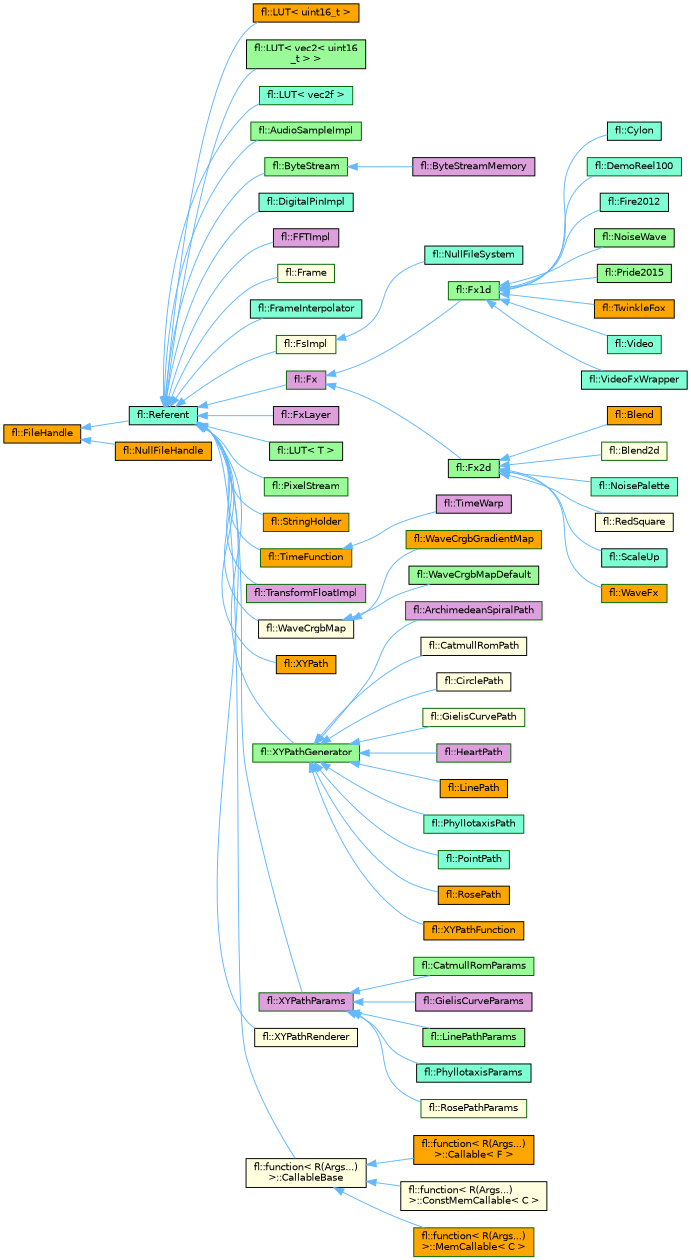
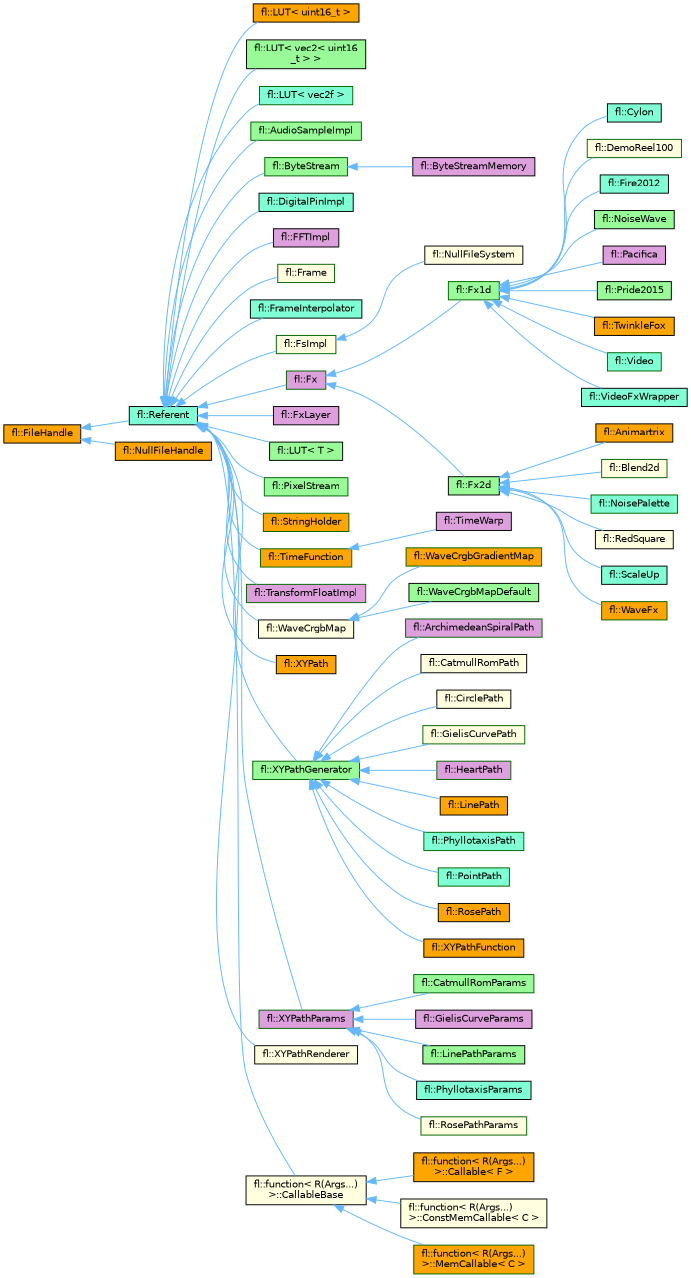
node "fl::DemoReel100": fillcolor aquamarine -> lightyellow
node "fl::NullFileSystem": fillcolor aquamarine -> lightyellow
node "fl::Pacifica": added
node "fl::Blend": label "fl::Blend" -> "fl::Animartrix"
